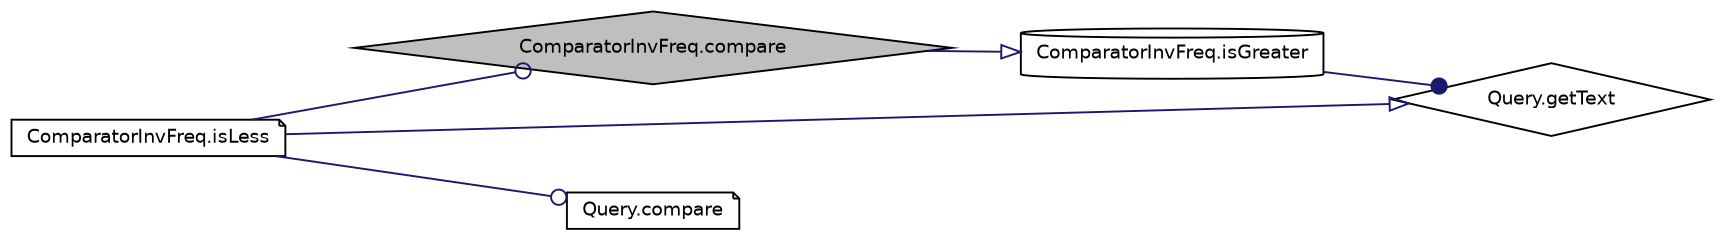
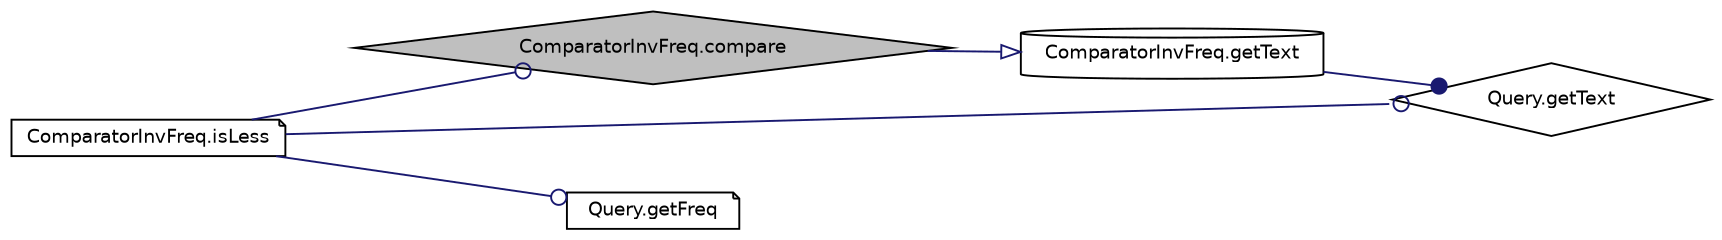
node "ComparatorInvFreq.isGreater": label "ComparatorInvFreq.isGreater" -> "ComparatorInvFreq.getText"
edge "ComparatorInvFreq.isLess" -> "Query.getText": arrowhead onormal -> odot
node "Query.compare": label "Query.compare" -> "Query.getFreq"
